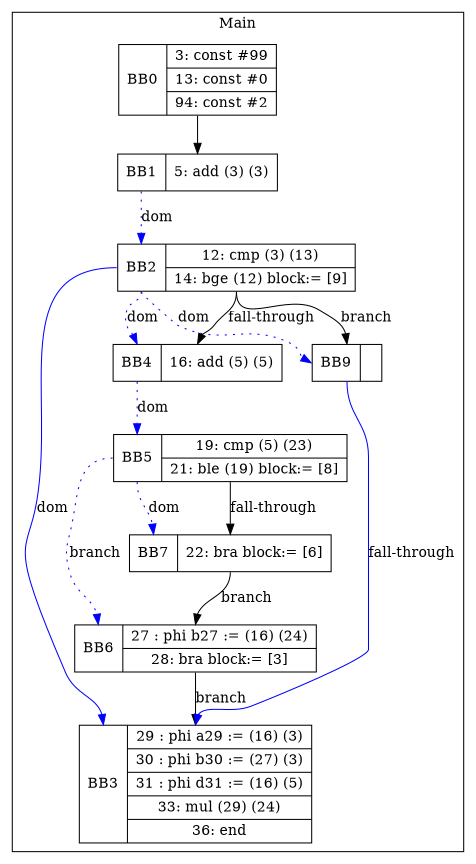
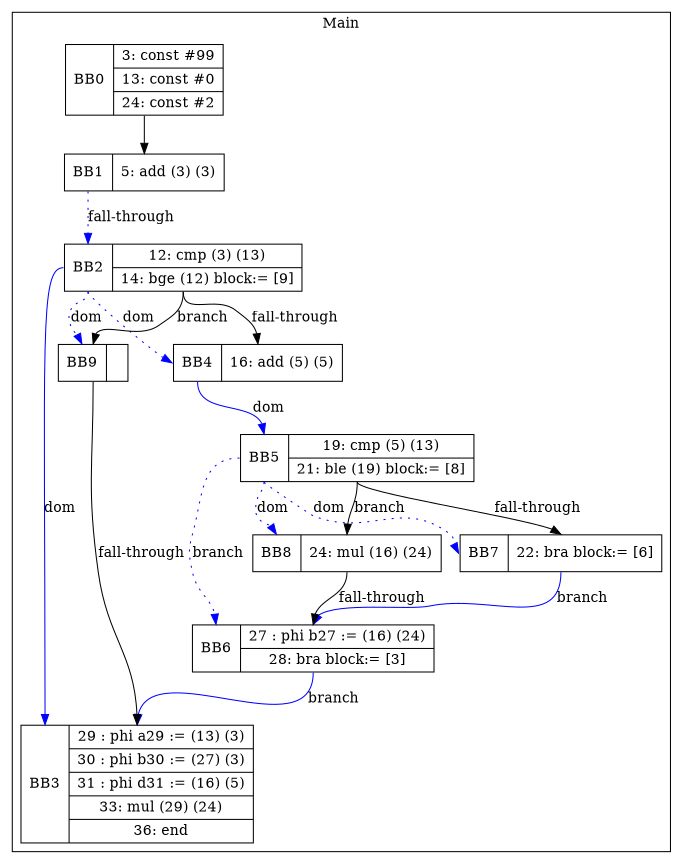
node "BB0": text "94: const #2" -> "24: const #2"
edge "BB1" -> "BB2": label "dom" -> "fall-through"
edge "BB4" -> "BB5": style dotted -> solid
node "BB5": text "19: cmp (5) (23)" -> "19: cmp (5) (13)"
node "BB8": added
edge "BB7" -> "BB6": color black -> blue
edge "BB9" -> "BB3": color blue -> black
edge "BB6" -> "BB3": color black -> blue
node "BB3": text "29 : phi a29 := (16) (3)" -> "29 : phi a29 := (13) (3)"
